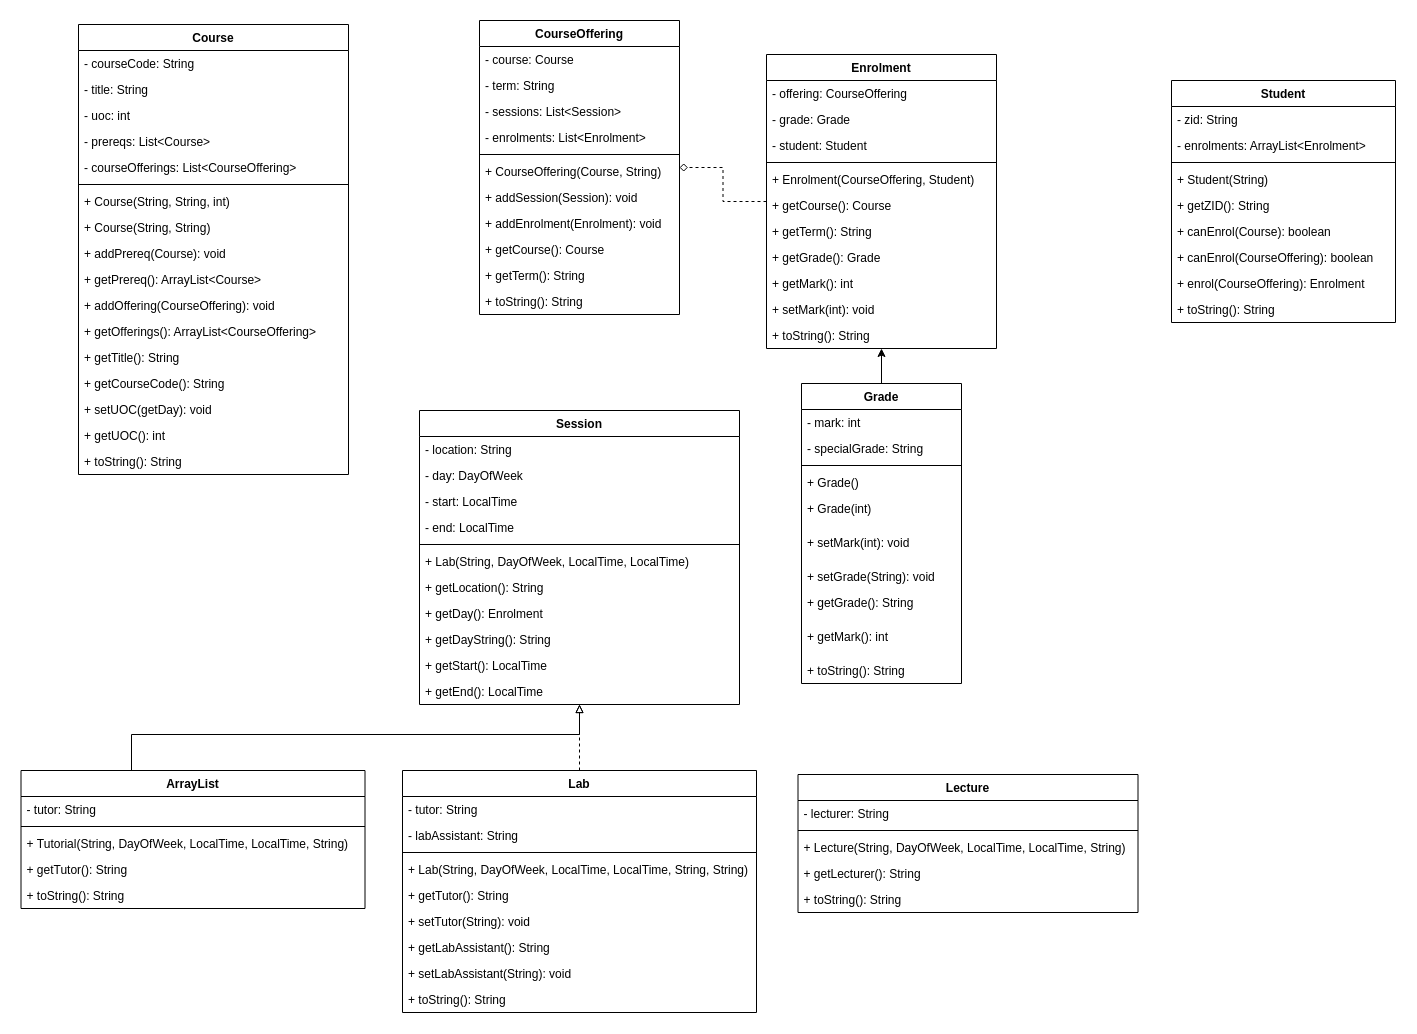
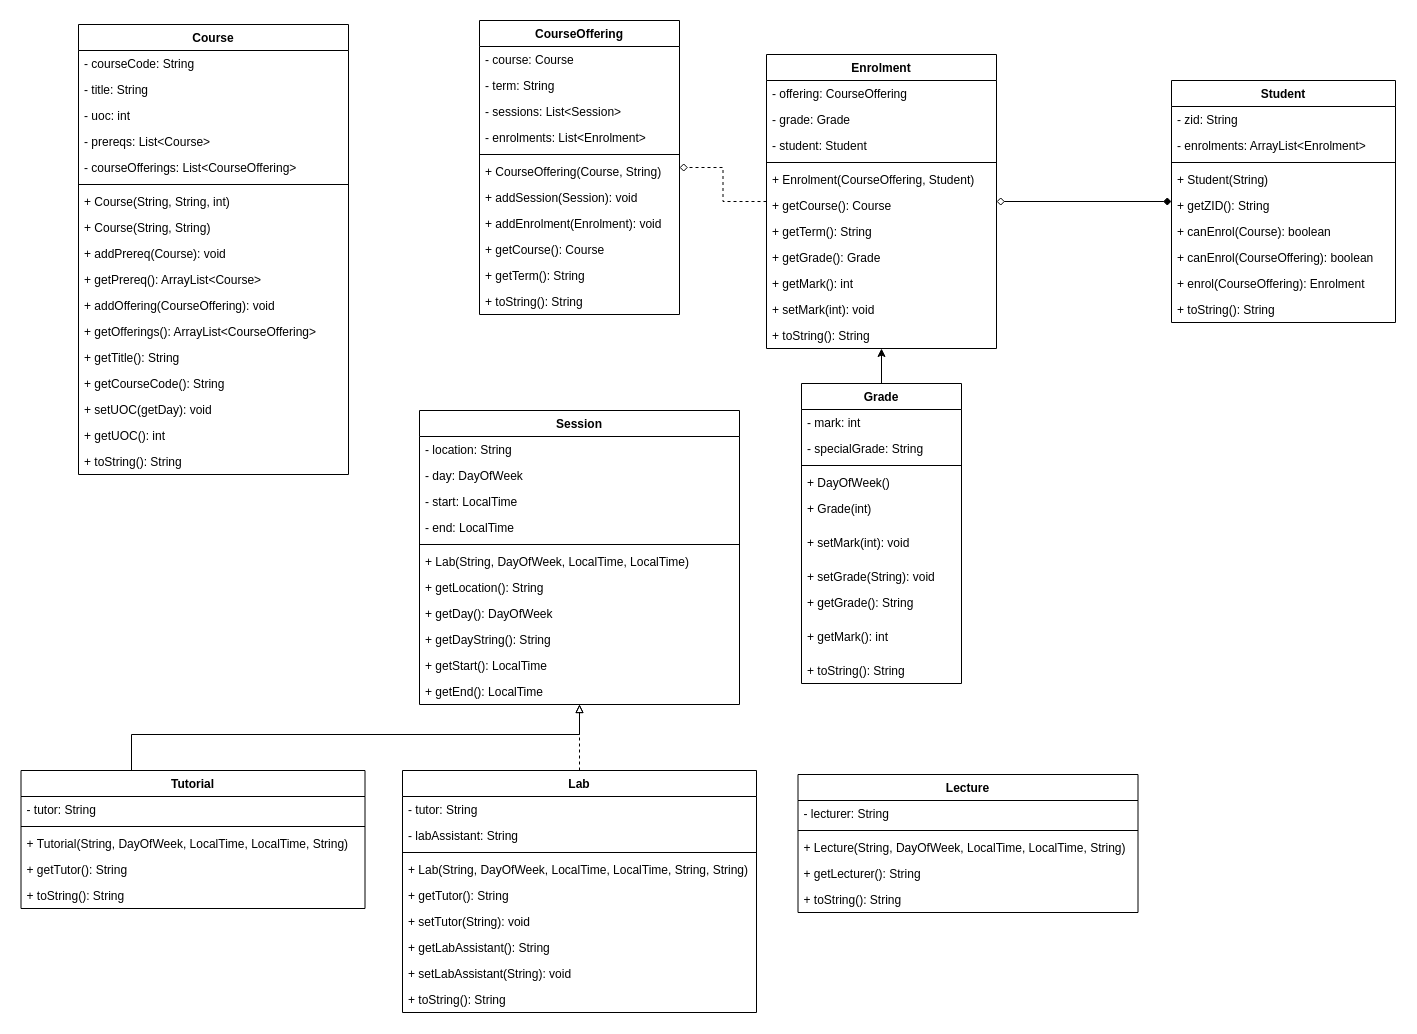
edge "Enrolment" -- "Student": added
node "+ Grade()": label "+ Grade()" -> "+ DayOfWeek()"
node "+ getDay(): Enrolment": label "+ getDay(): Enrolment" -> "+ getDay(): DayOfWeek"
node "ArrayList": label "ArrayList" -> "Tutorial"
